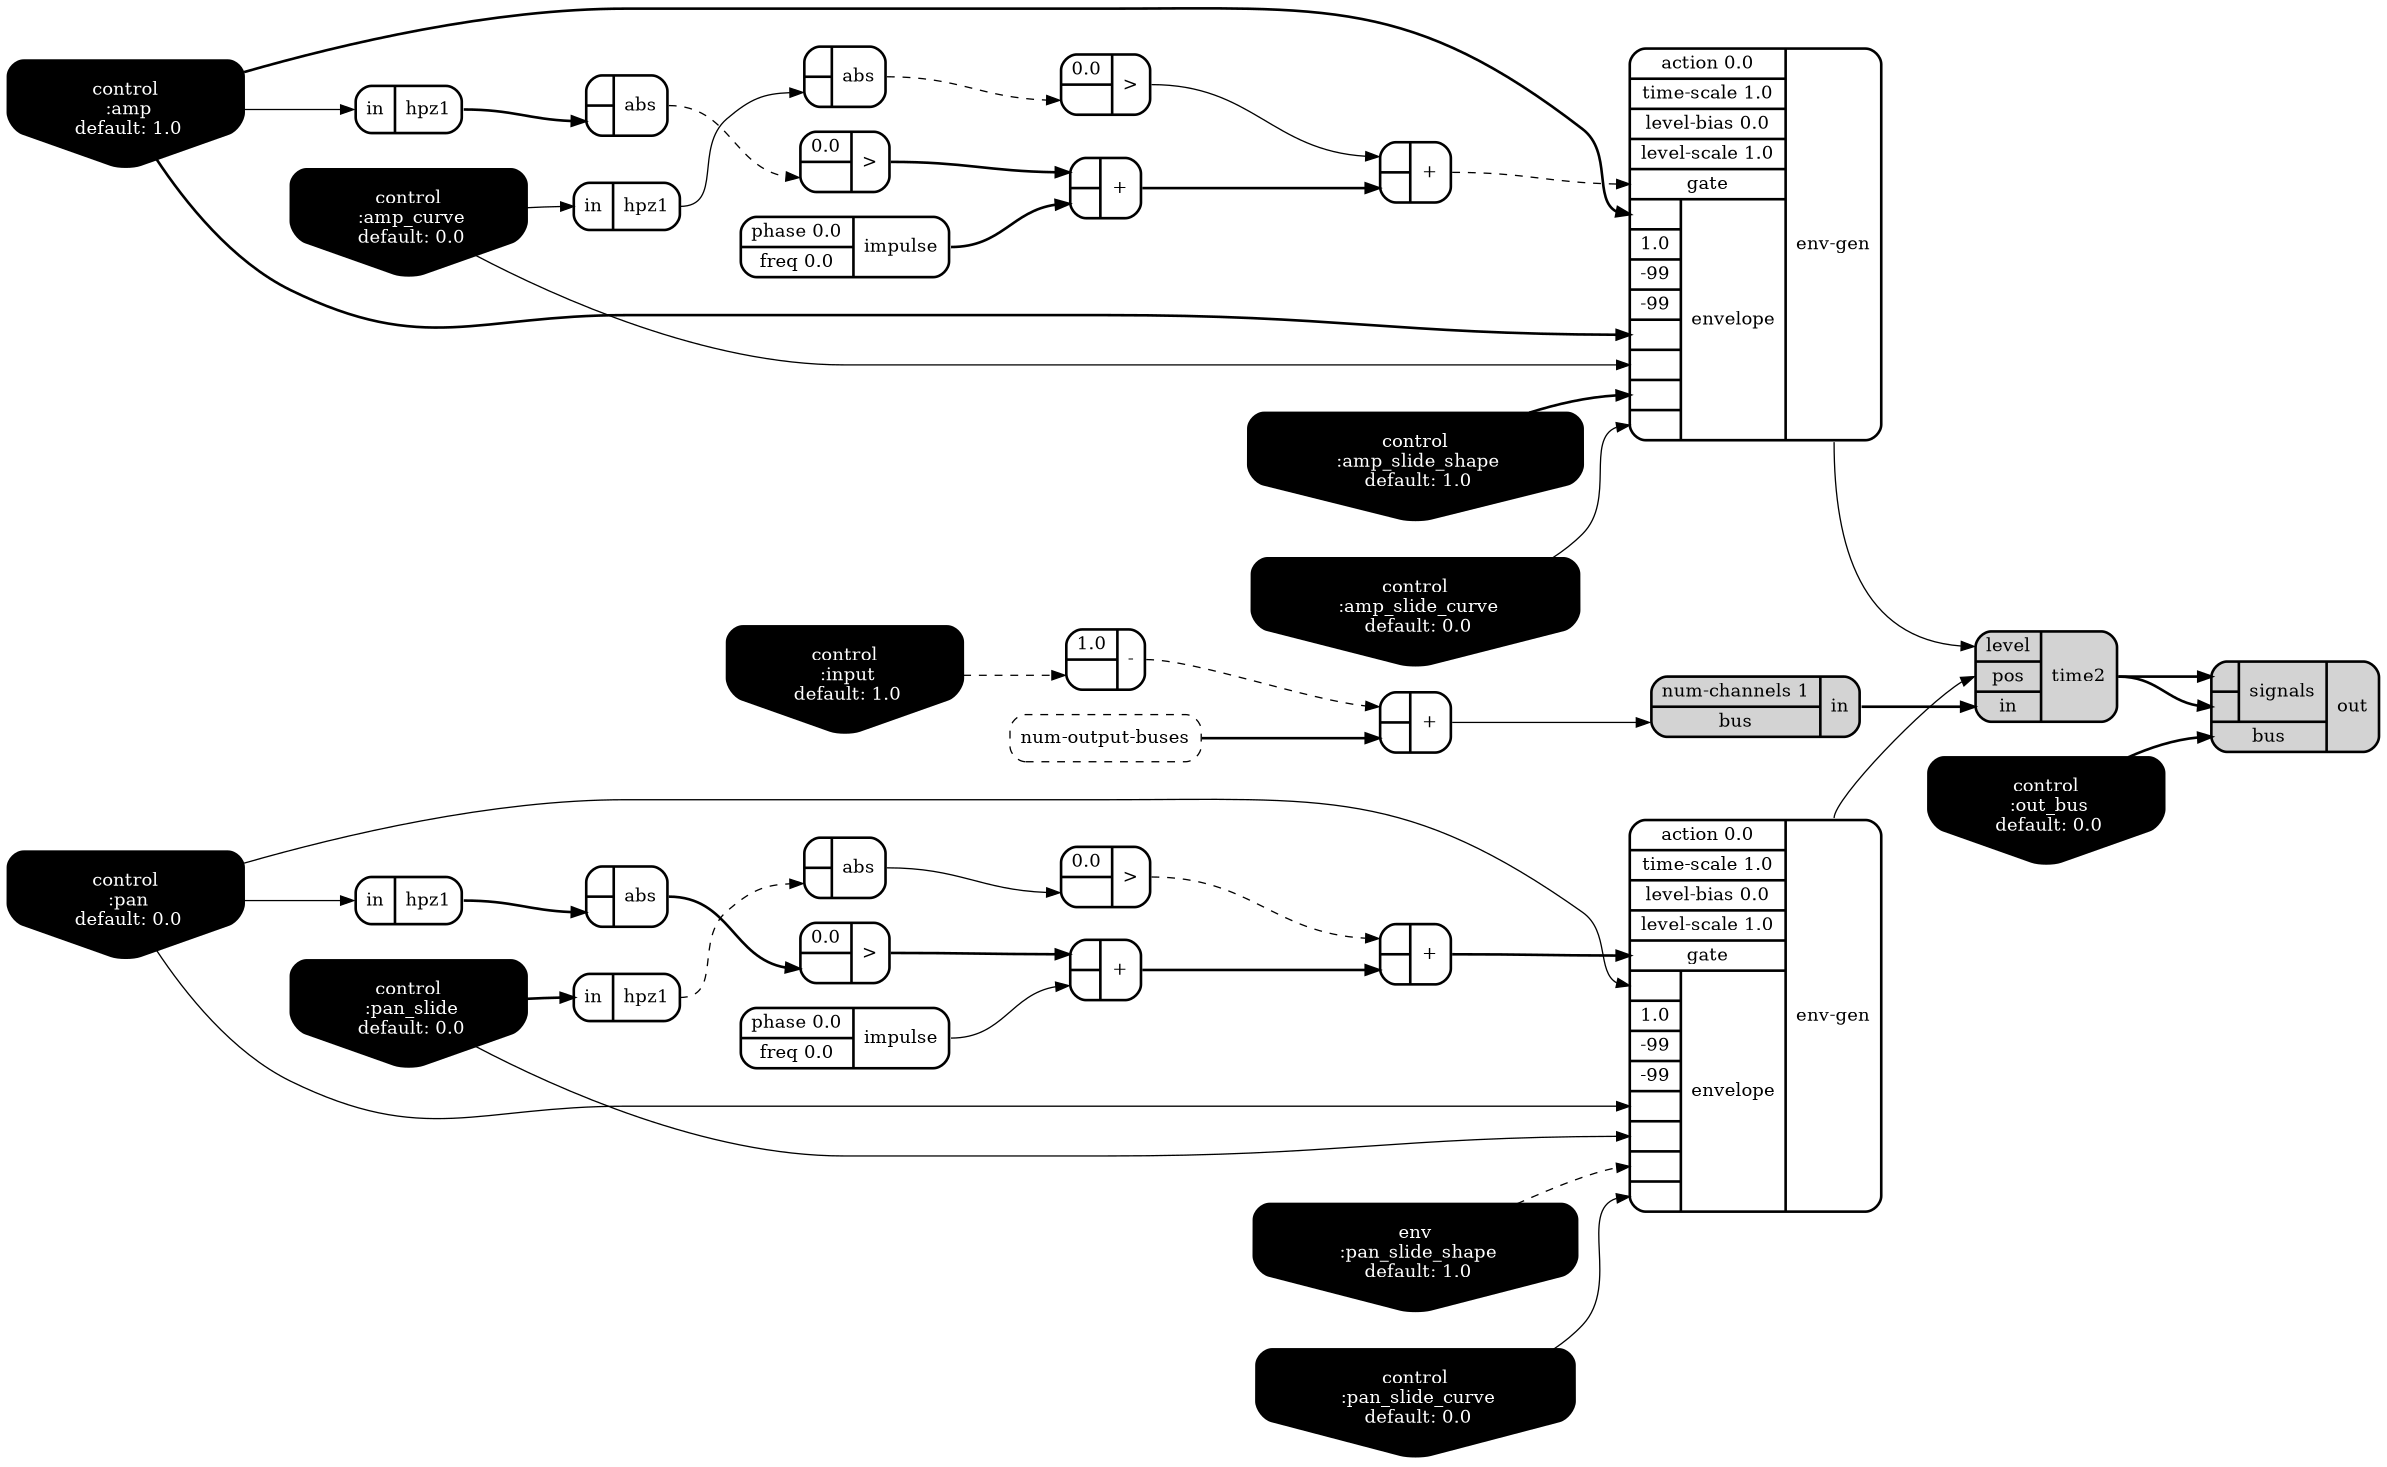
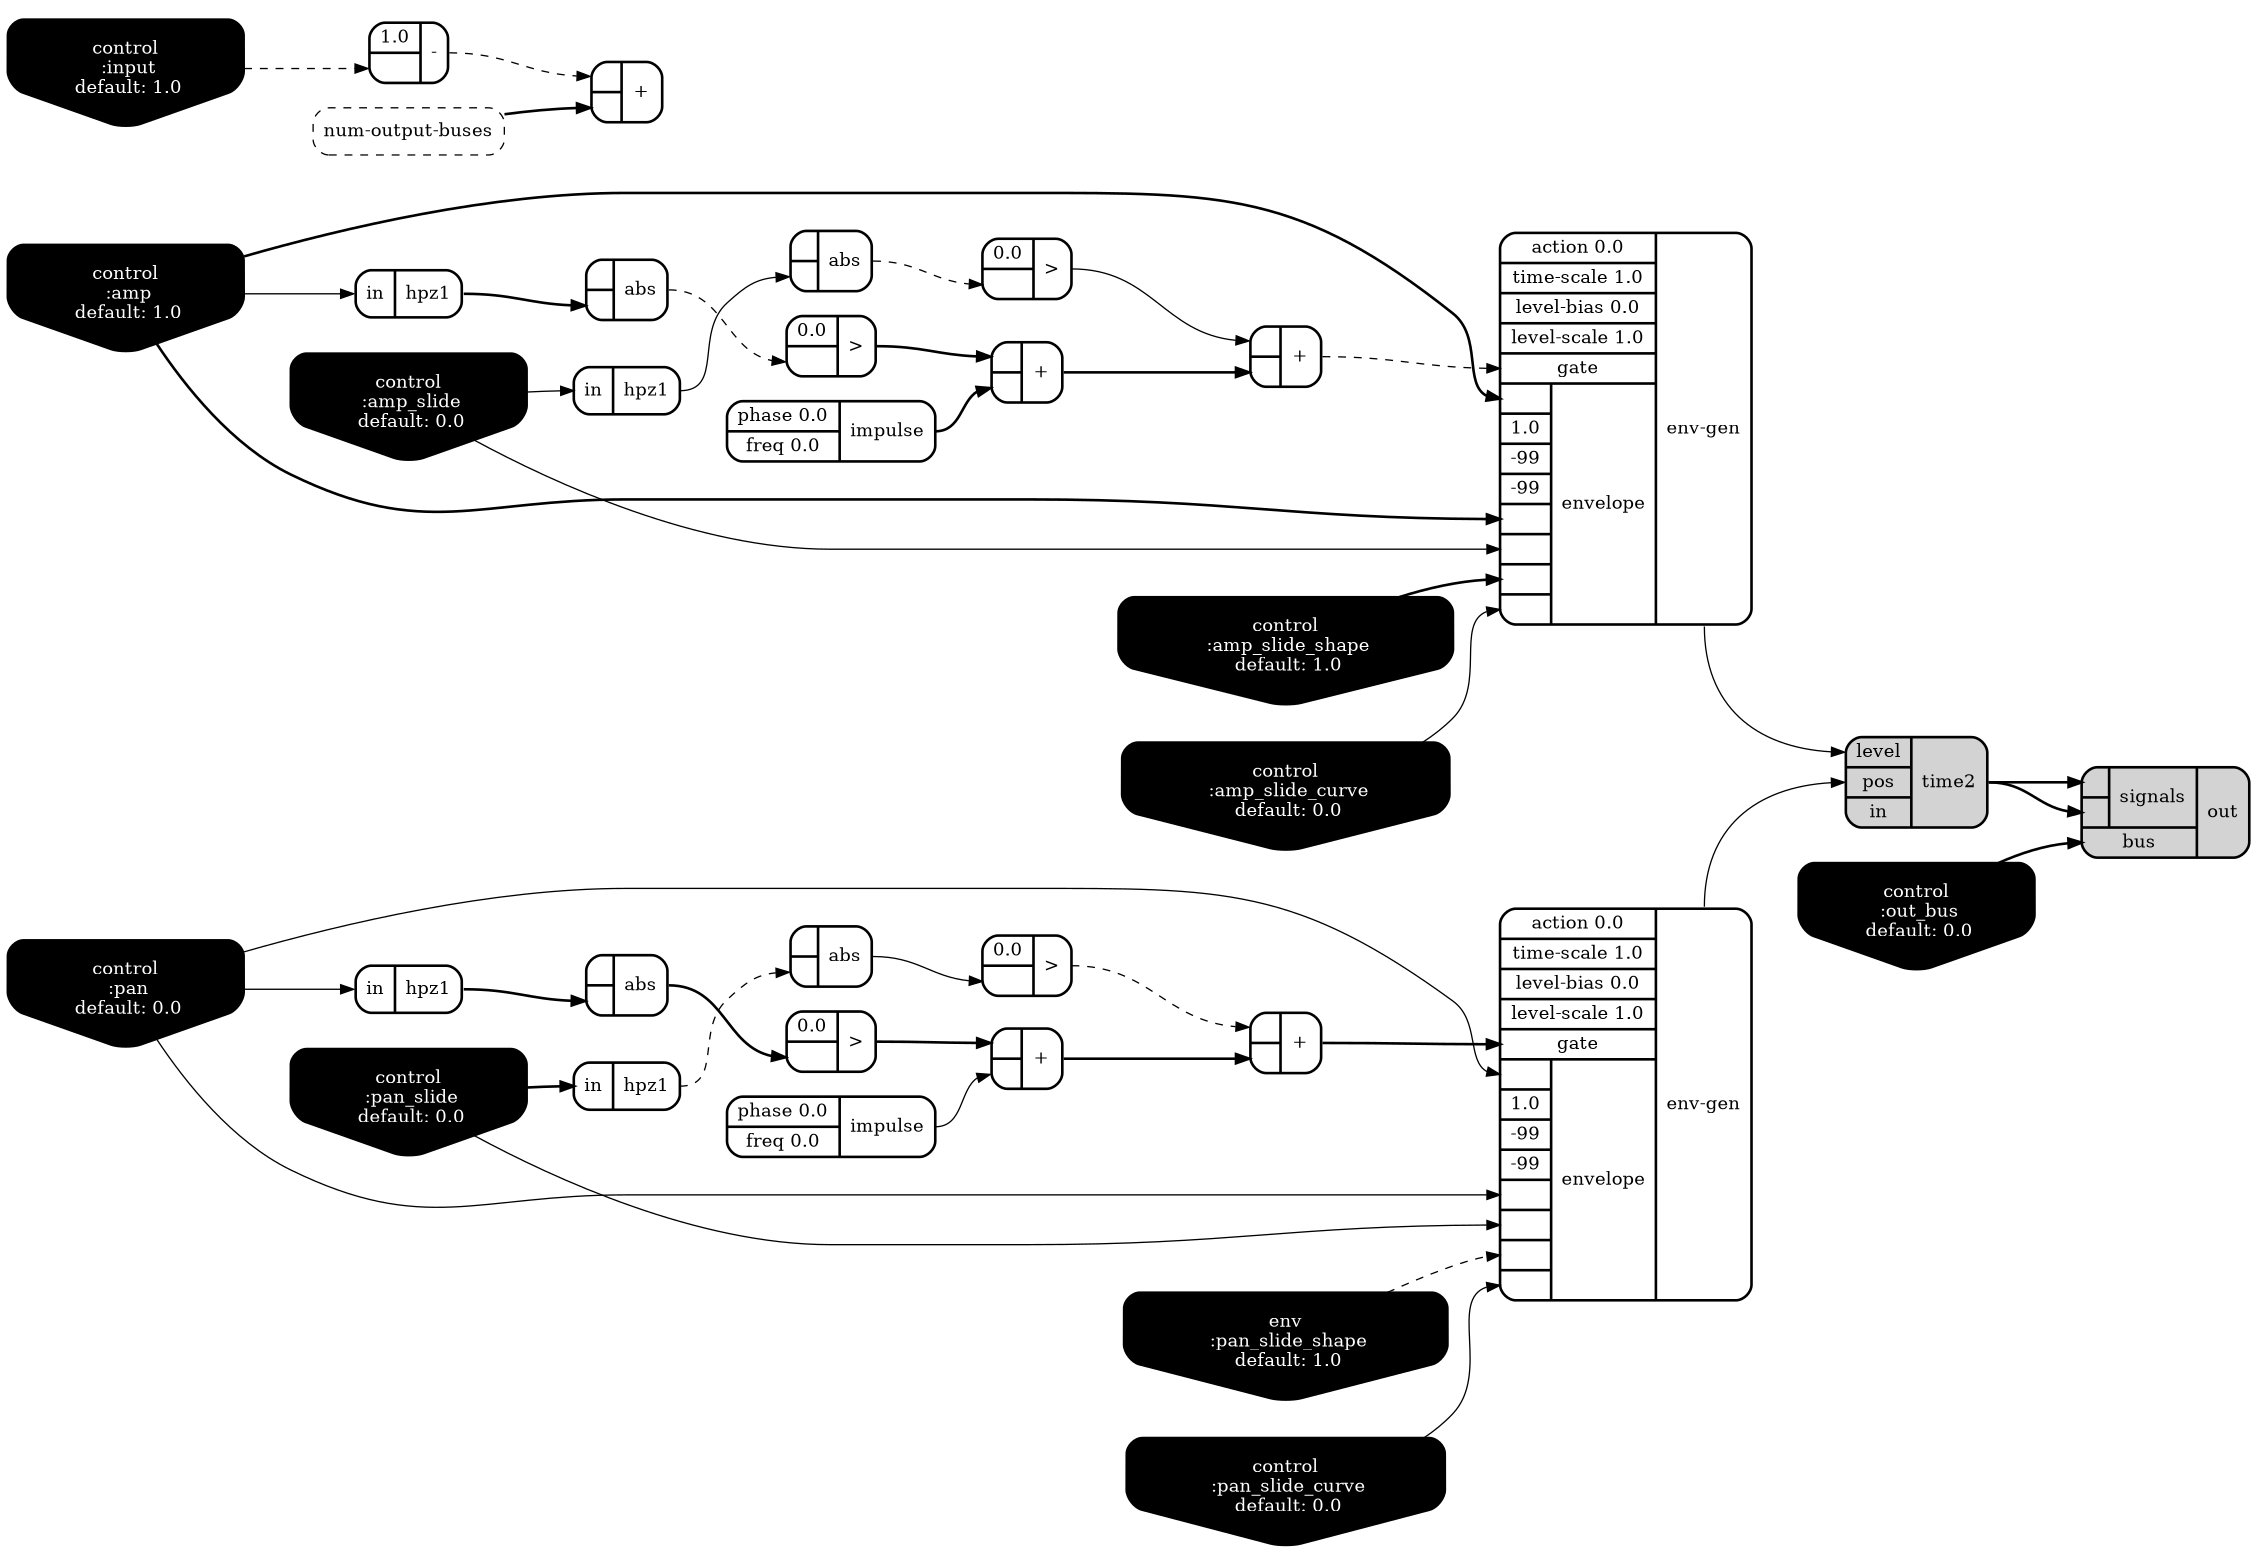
node "control :amp_curve default: 0.0": label "control :amp_curve default: 0.0" -> "control :amp_slide default: 0.0"
node "num-channels 1": removed
